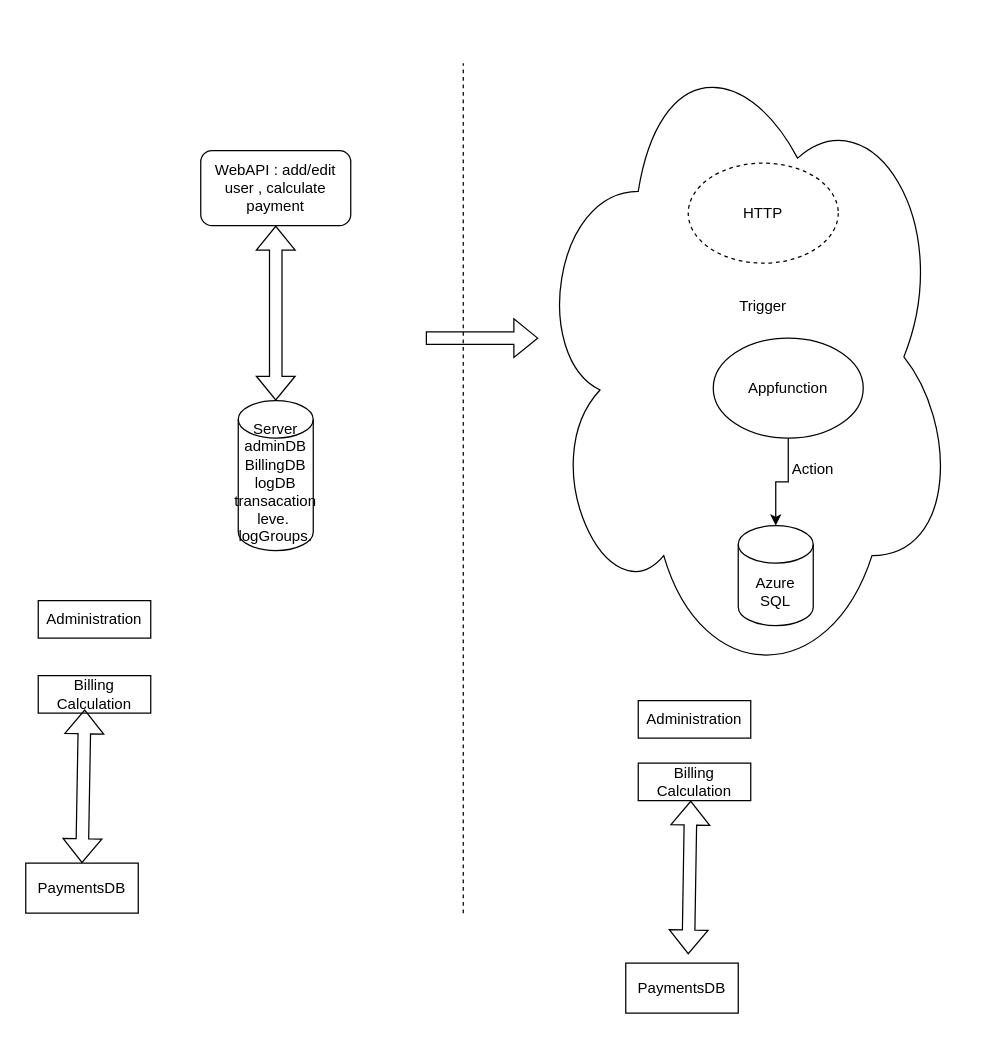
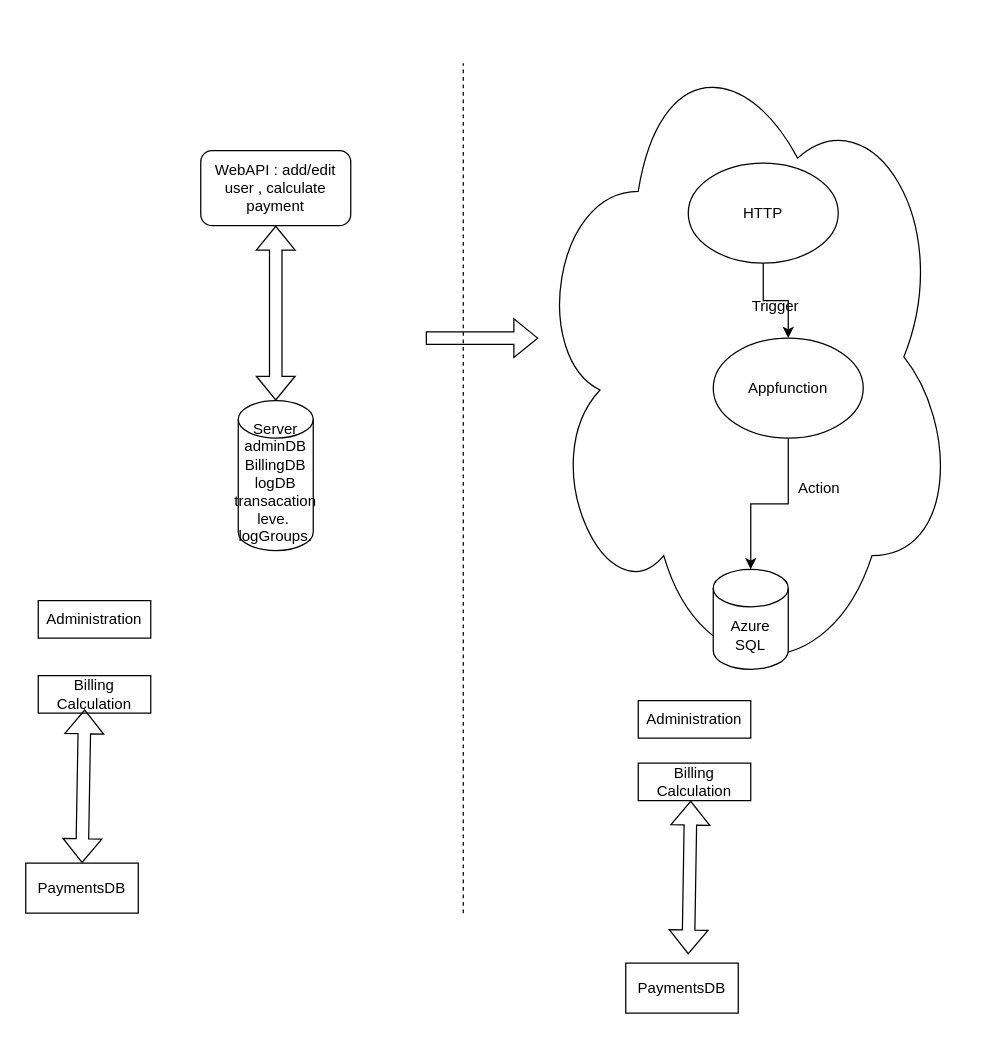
node "HTTP": style dashed -> solid
edge "HTTP" -> "Appfunction": added
node "Trigger": moved (763, 307) -> (776, 307)
node "Action": moved (813, 469) -> (819, 488)
node "Azure SQL": moved (776, 576) -> (751, 619)
